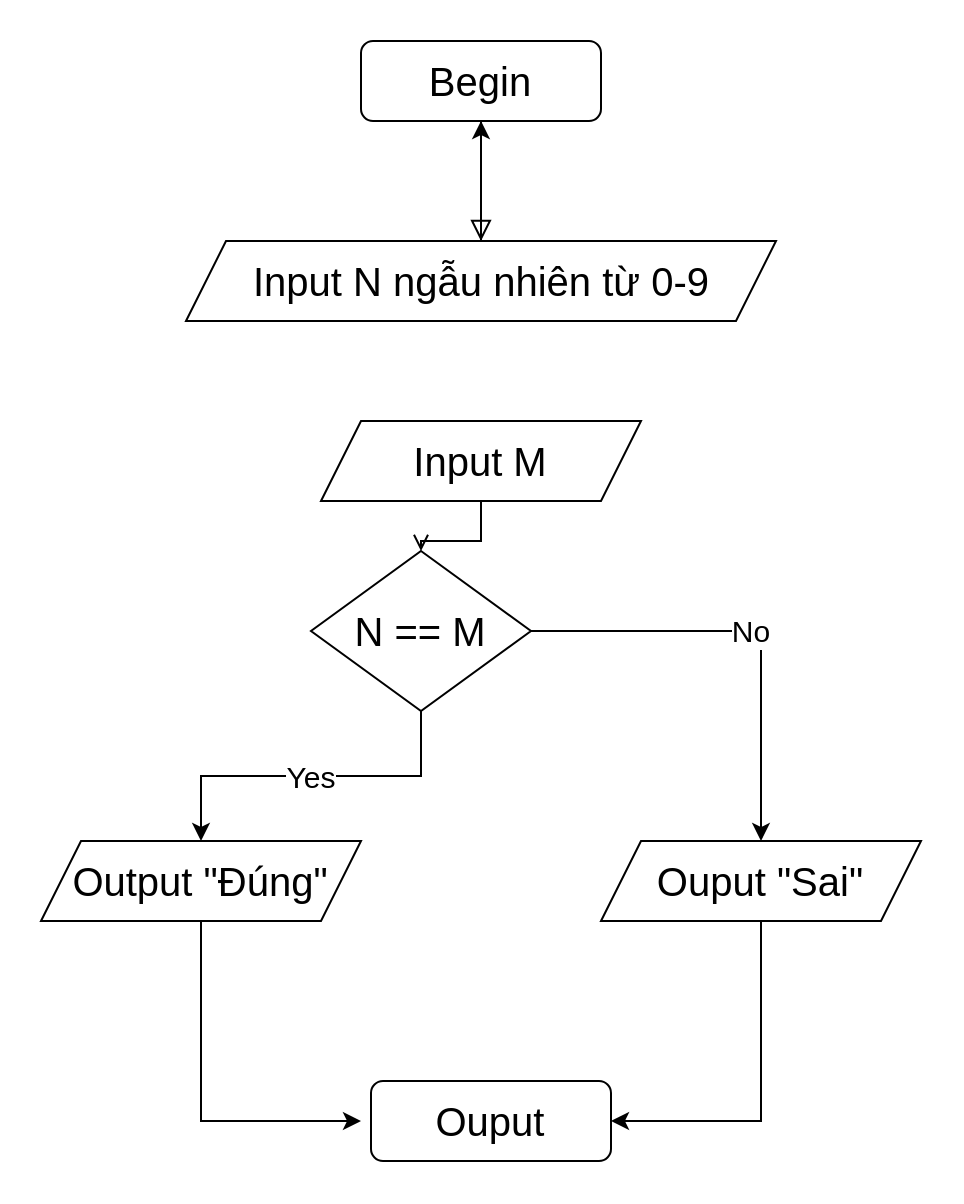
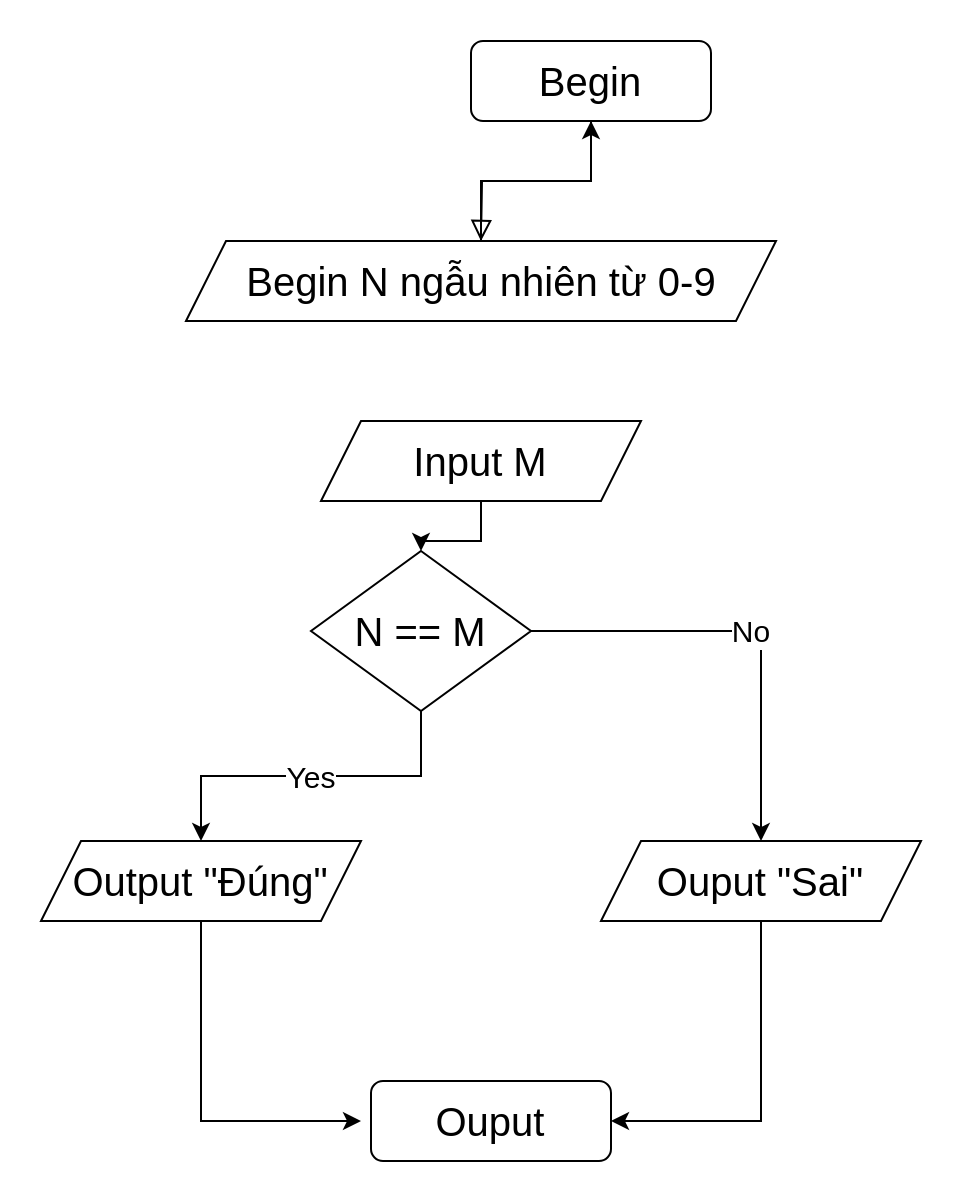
node "Begin": moved (481, 81) -> (591, 81)
node "Input N ngẫu nhiên từ 0-9": label "Input N ngẫu nhiên từ 0-9" -> "Begin N ngẫu nhiên từ 0-9"
edge "Input M" -> "N == M": arrowhead open -> classic
